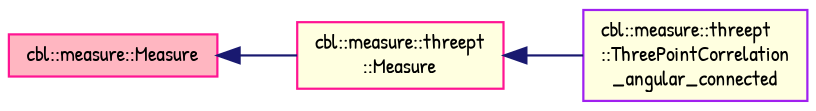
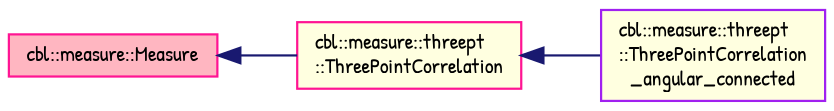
node "cbl::measure::threept ::Measure": label "cbl::measure::threept ::Measure" -> "cbl::measure::threept ::ThreePointCorrelation"
